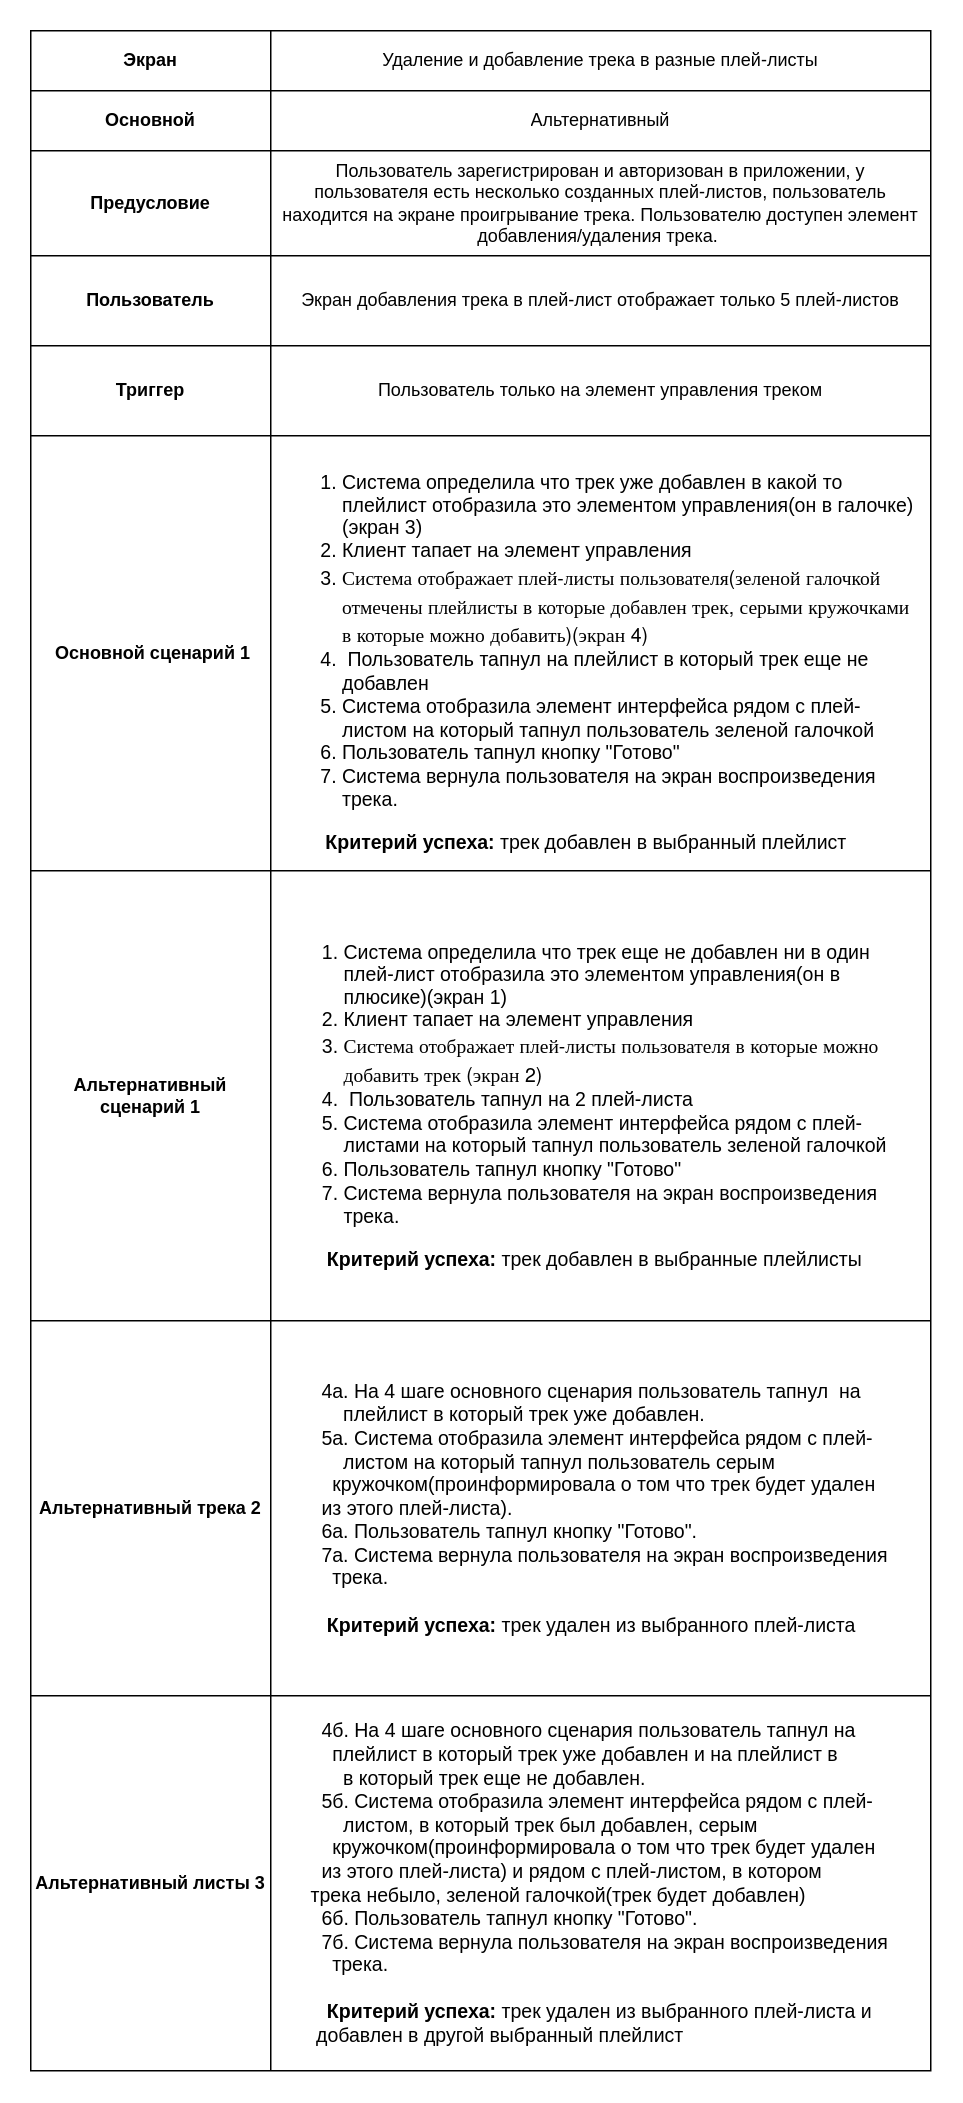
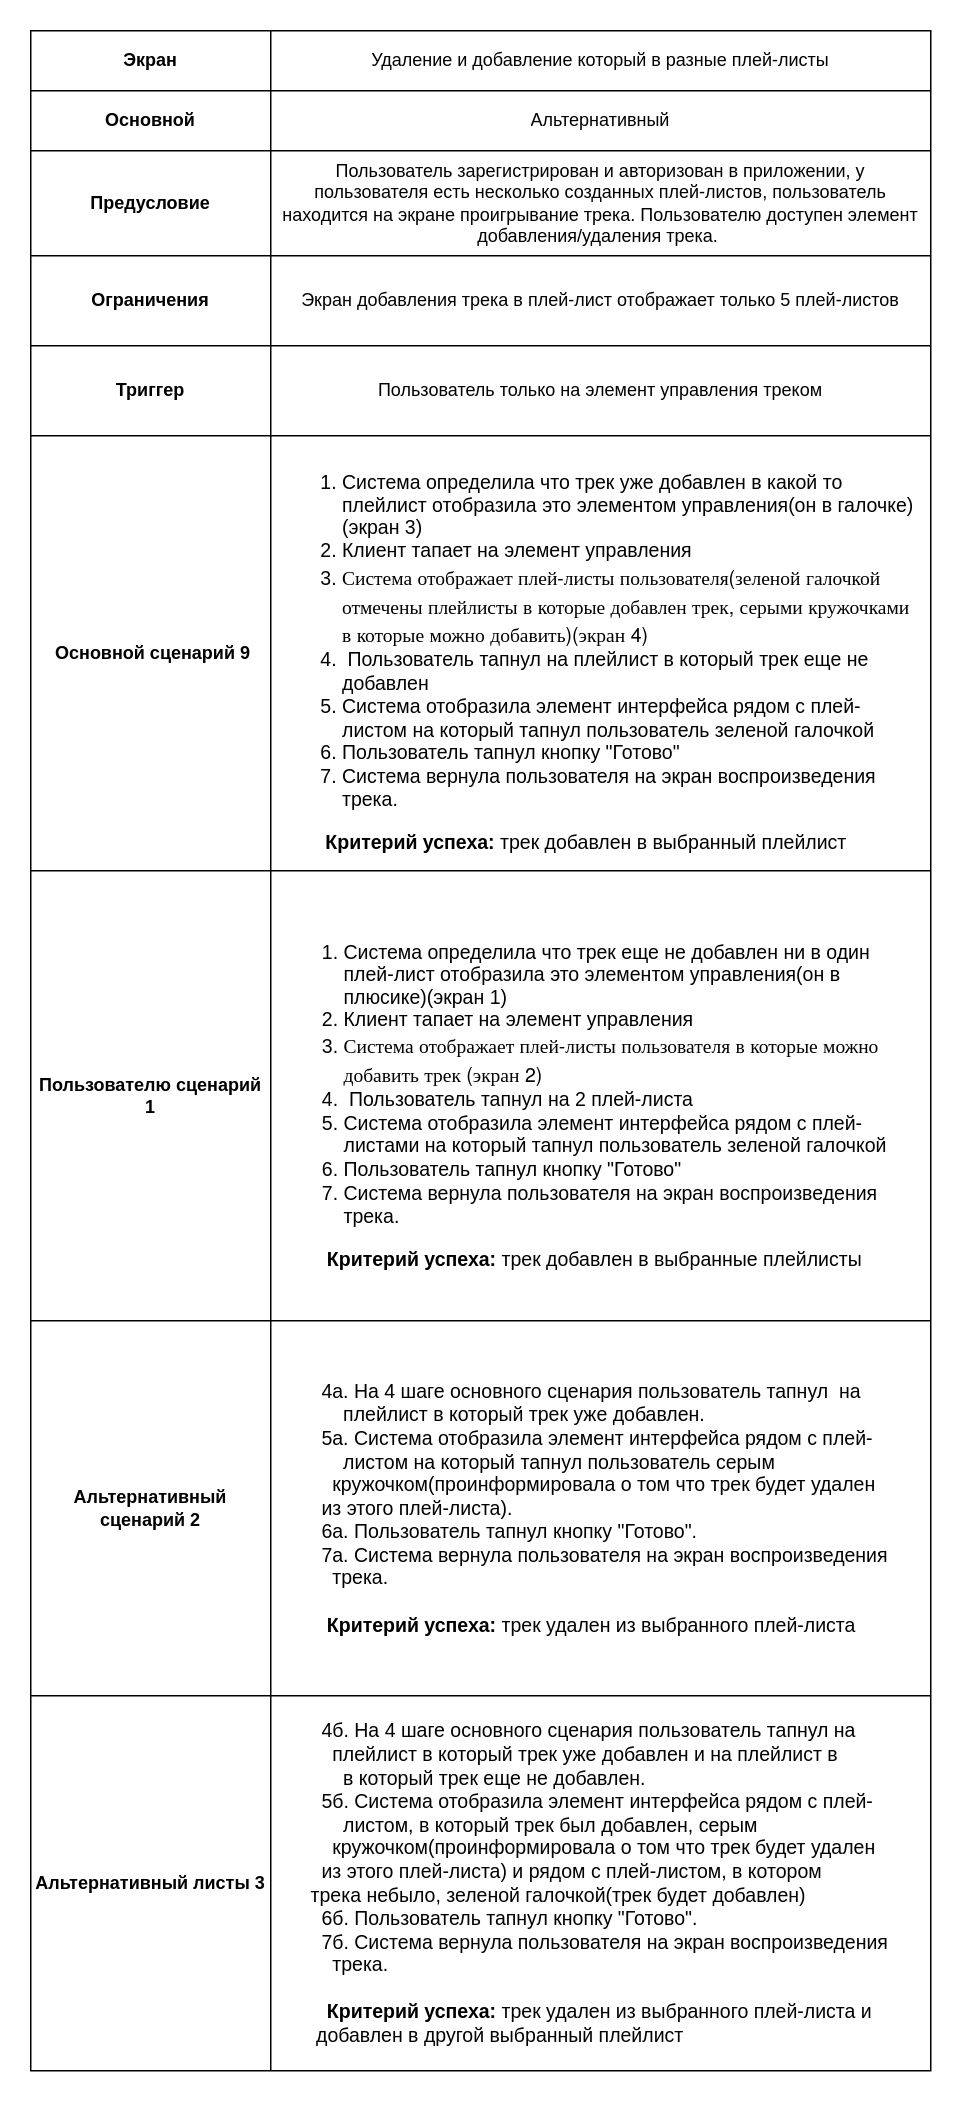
node "Удаление и добавление трека в разные плей-листы": label "Удаление и добавление трека в разные плей-листы" -> "Удаление и добавление который в разные плей-листы"
node "Пользователь": label "Пользователь" -> "Ограничения"
node "Основной сценарий 1": label "Основной сценарий 1" -> "Основной сценарий 9"
node "Альтернативный сценарий 1": label "Альтернативный сценарий 1" -> "Пользователю сценарий 1"
node "Альтернативный трека 2": label "Альтернативный трека 2" -> "Альтернативный сценарий 2"
